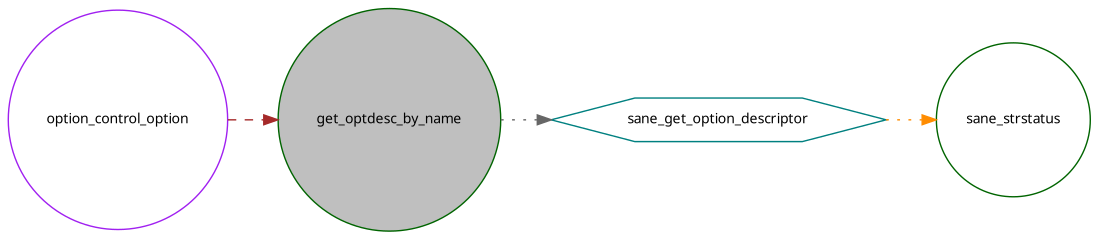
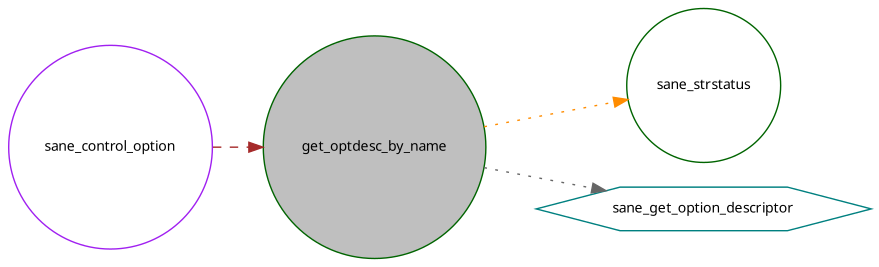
node "option_control_option": label "option_control_option" -> "sane_control_option"
edge "sane_get_option_descriptor" -> "sane_strstatus": now "get_optdesc_by_name" -> "sane_strstatus"
